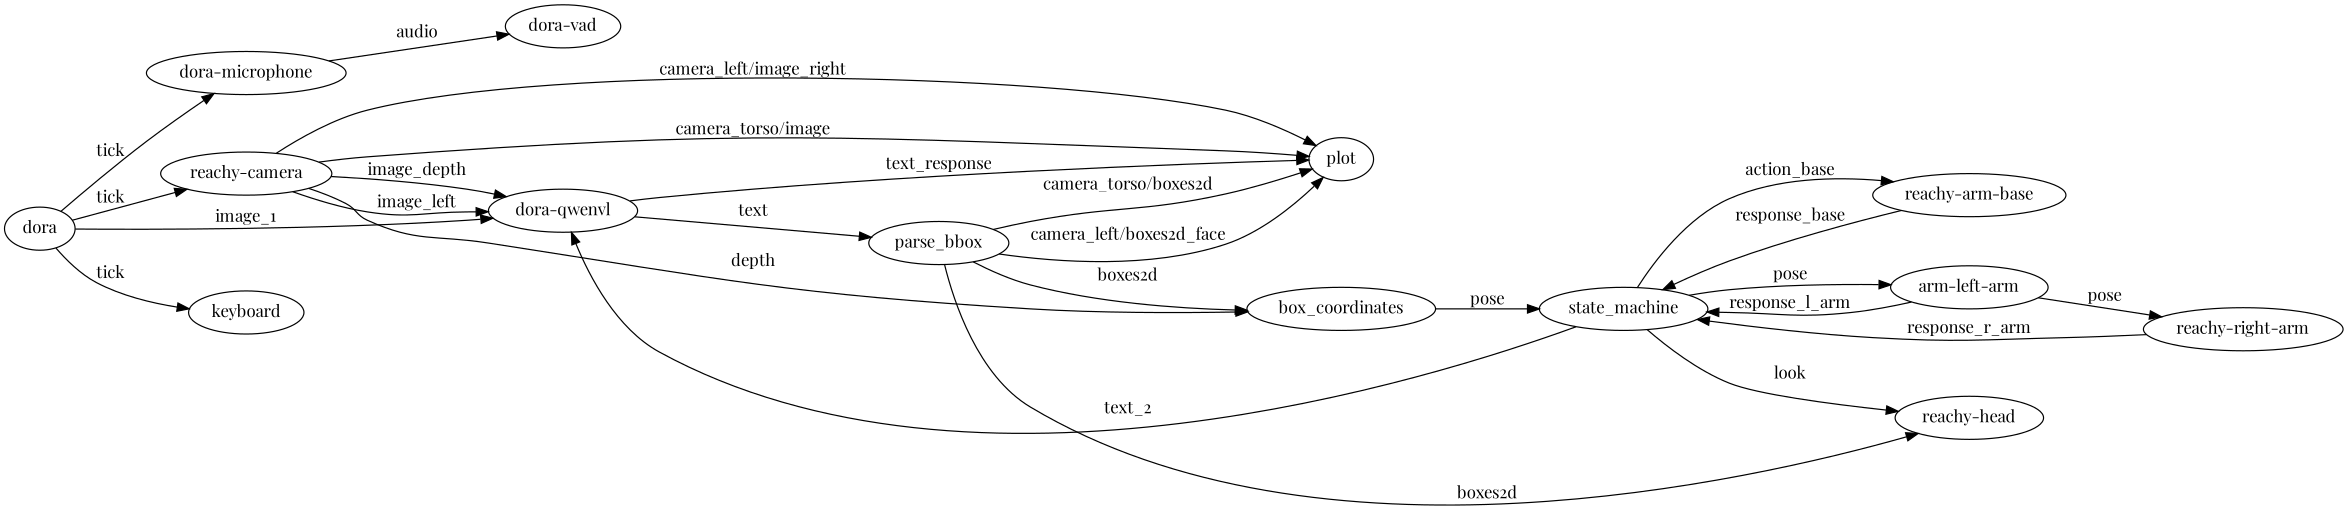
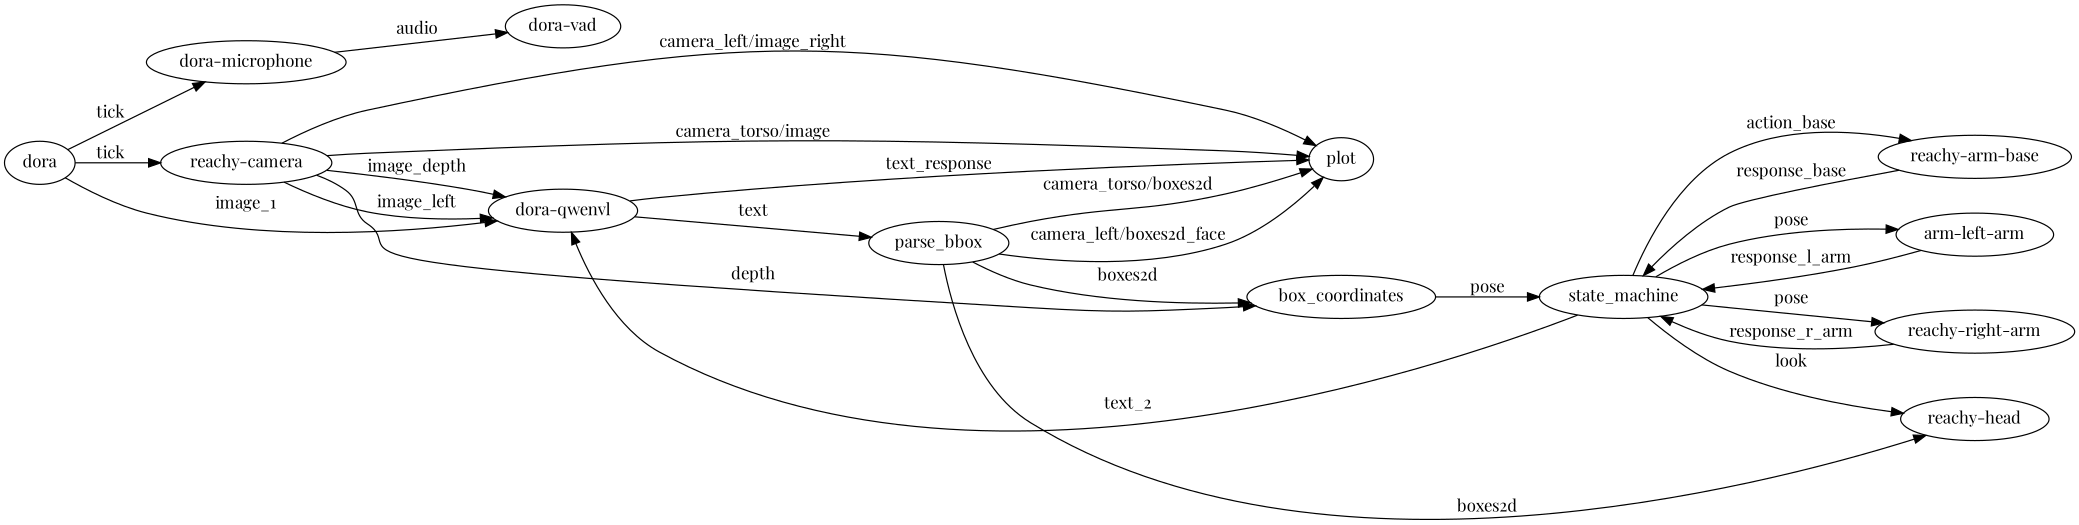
edge "arm-left-arm" -> "reachy-right-arm": now "state_machine" -> "reachy-right-arm"
node "keyboard": removed
